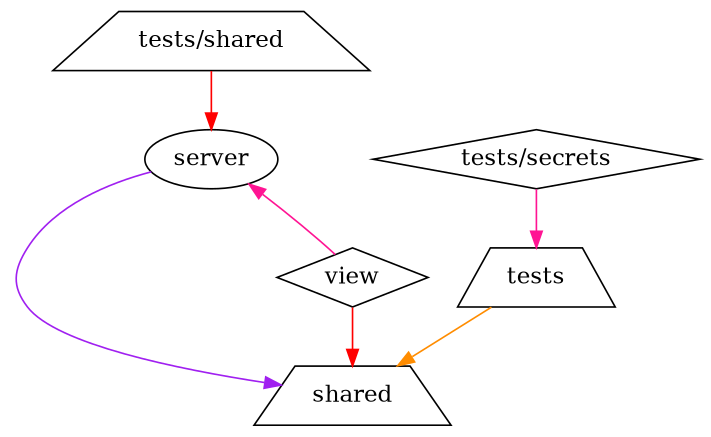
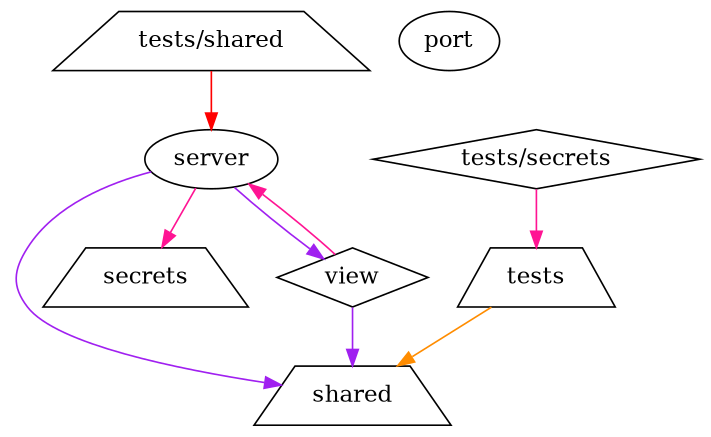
node "port": added
edge "server" -> "view": added
node "secrets": added
edge "view" -> "shared": color red -> purple
